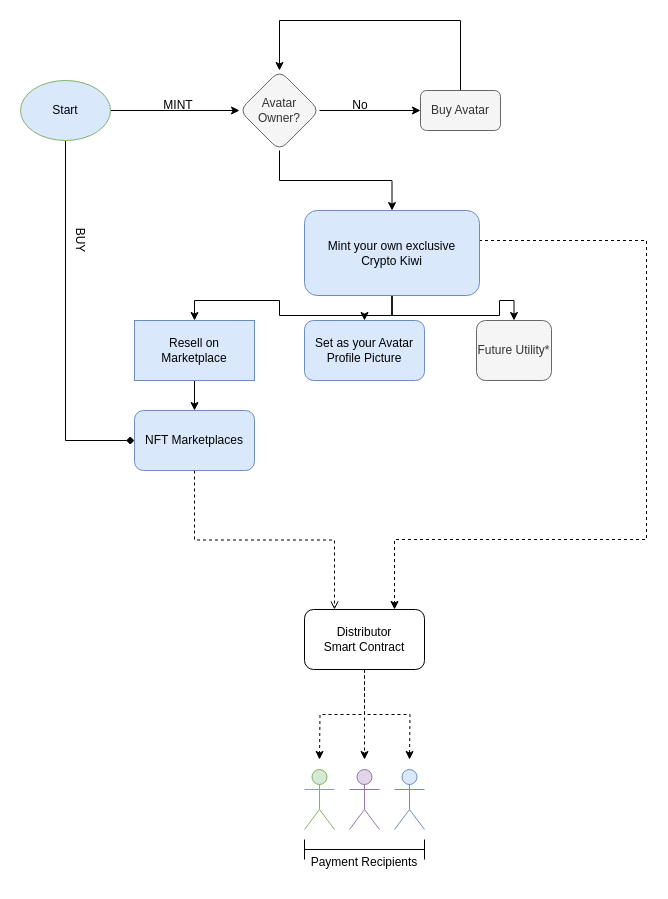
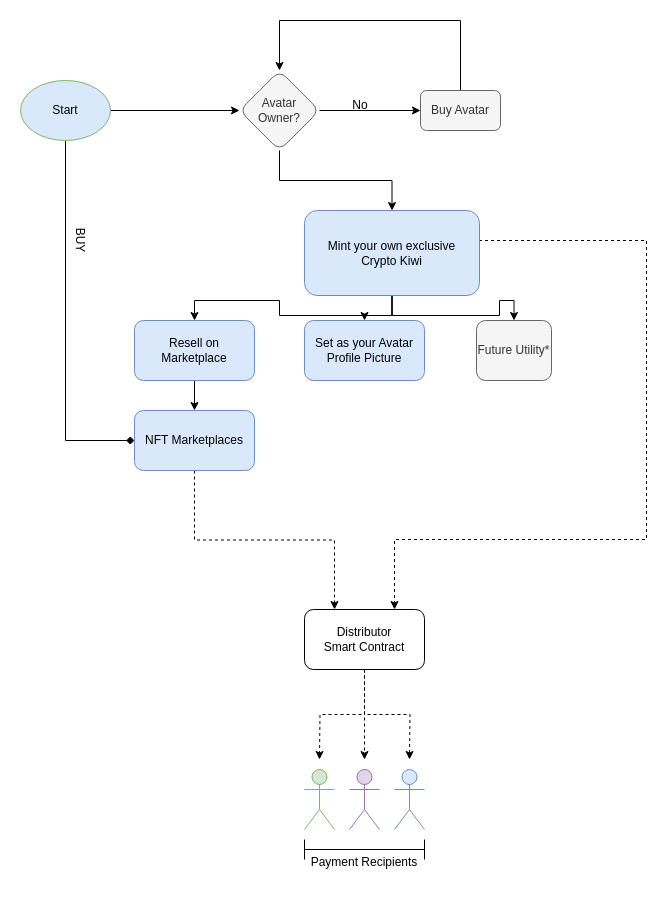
node "MINT": removed
node "Resell on Marketplace": shape rectangle -> rounded rectangle
edge "NFT Marketplaces" -> "Distributor Smart Contract": arrowhead open -> classic
